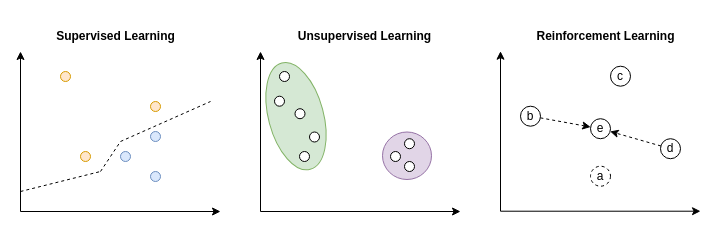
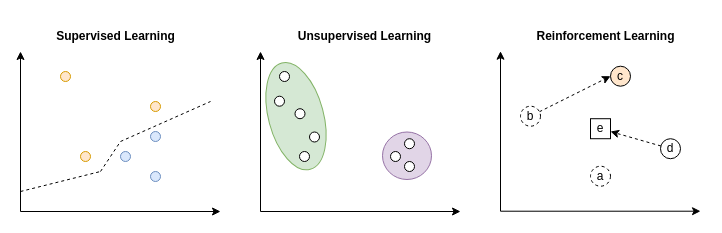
node "c": fillcolor #ffffff -> #ffe6cc
node "b": style solid -> dashed
edge "b" -> "e": now "b" -> "c"
node "e": shape ellipse -> rectangle
